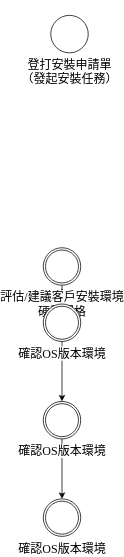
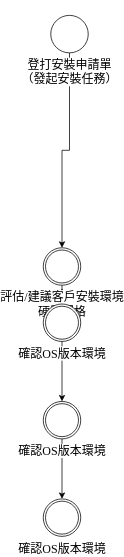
edge "登打安裝申請單 （發起安裝任務）" -> "評估/建議客戶安裝環境 硬體規格": added
